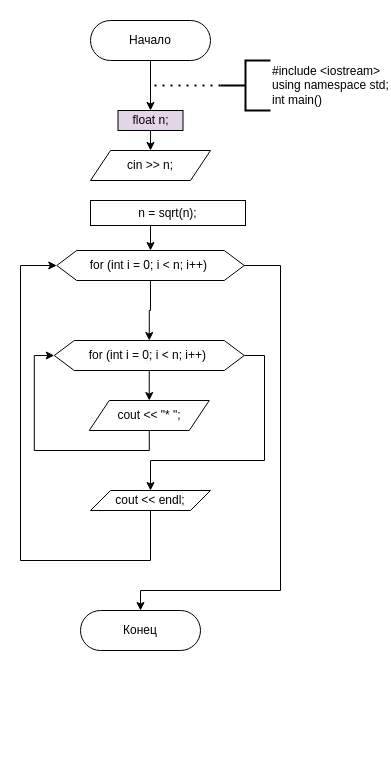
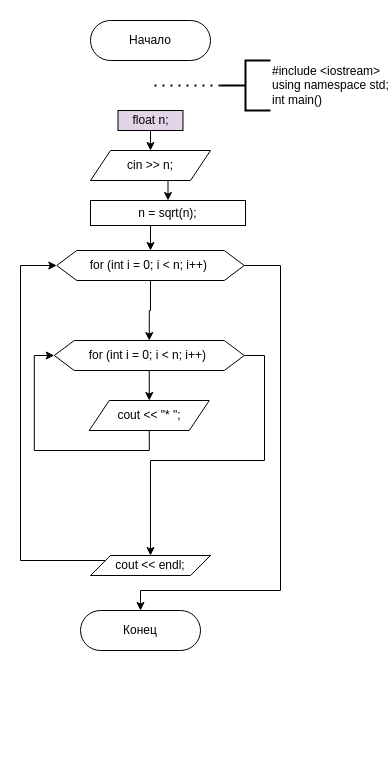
edge "Начало" -> "float n;": removed
edge "cin >> n;" -> "n = sqrt(n);": added
node "cout << endl;": moved (151, 501) -> (151, 566)
